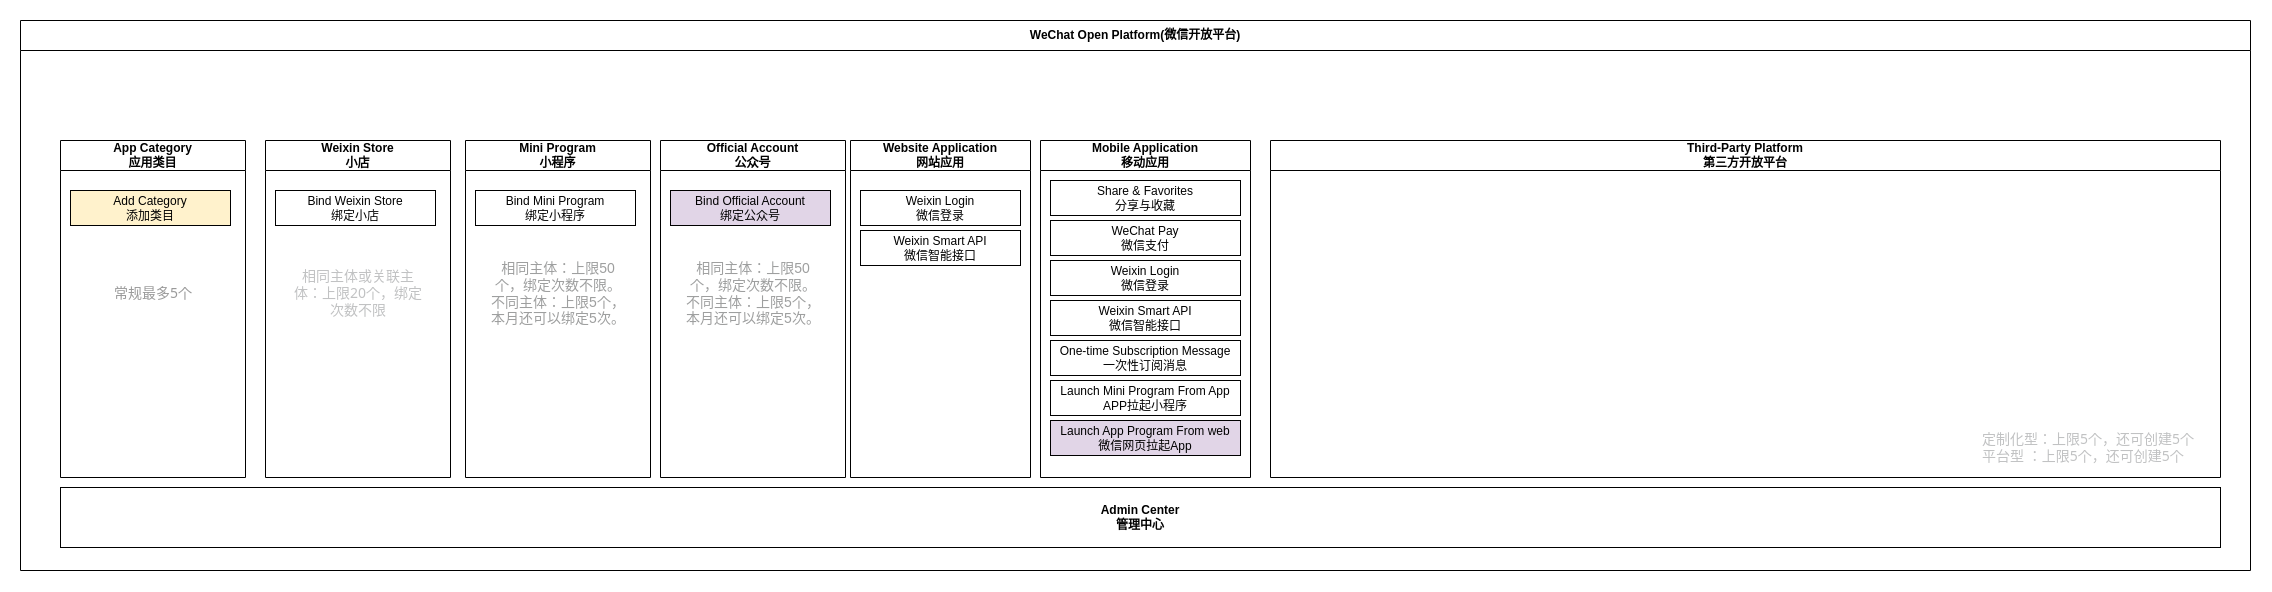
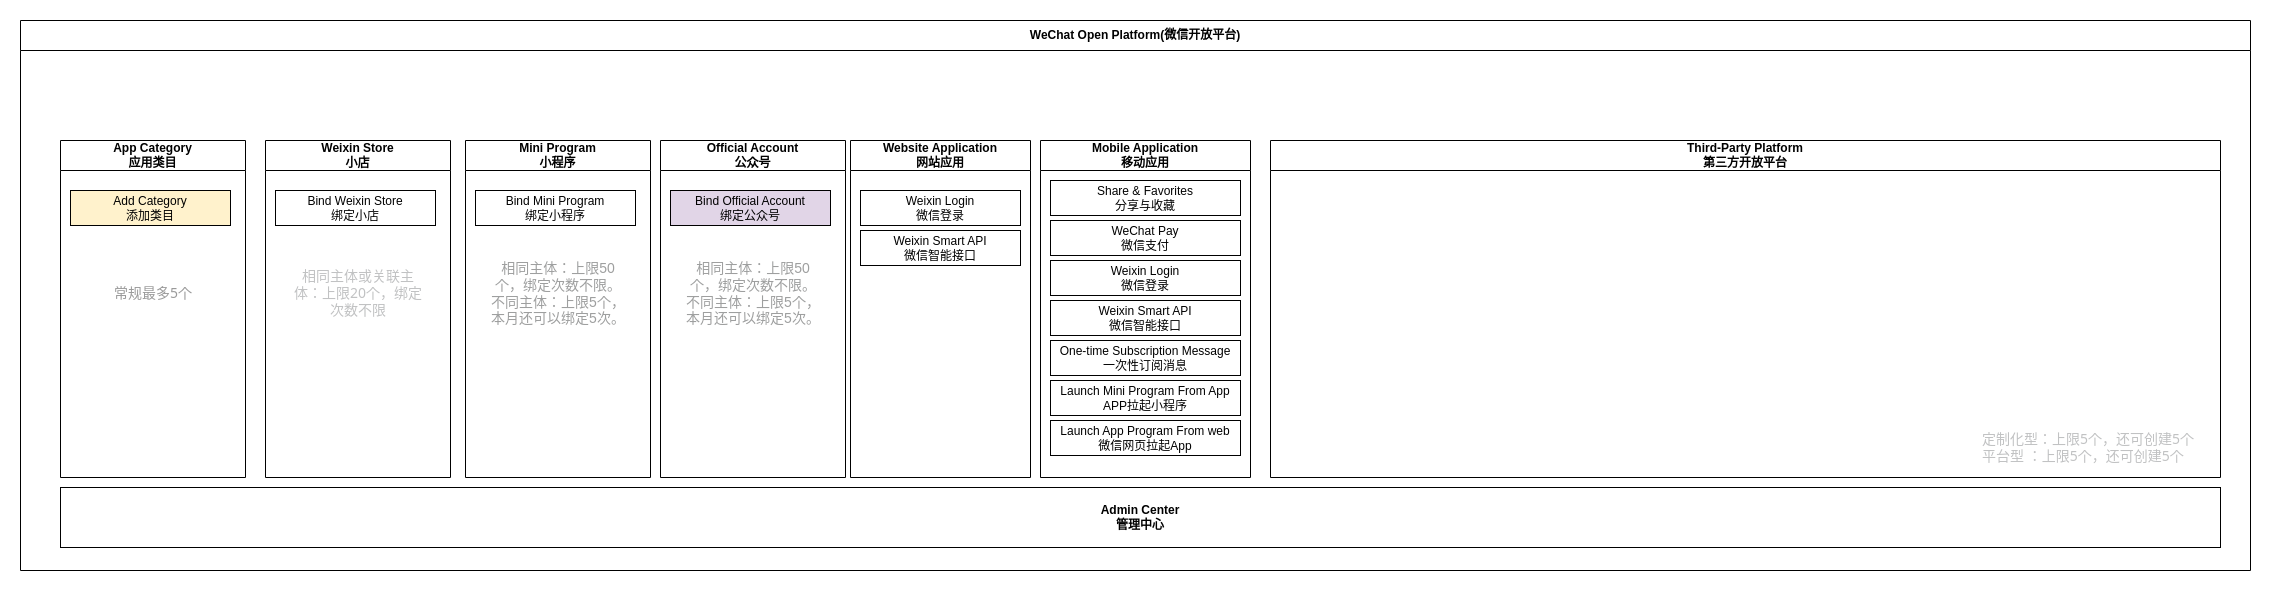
node "Launch App Program From web 微信网页拉起App": fillcolor #e1d5e7 -> #ffffff
